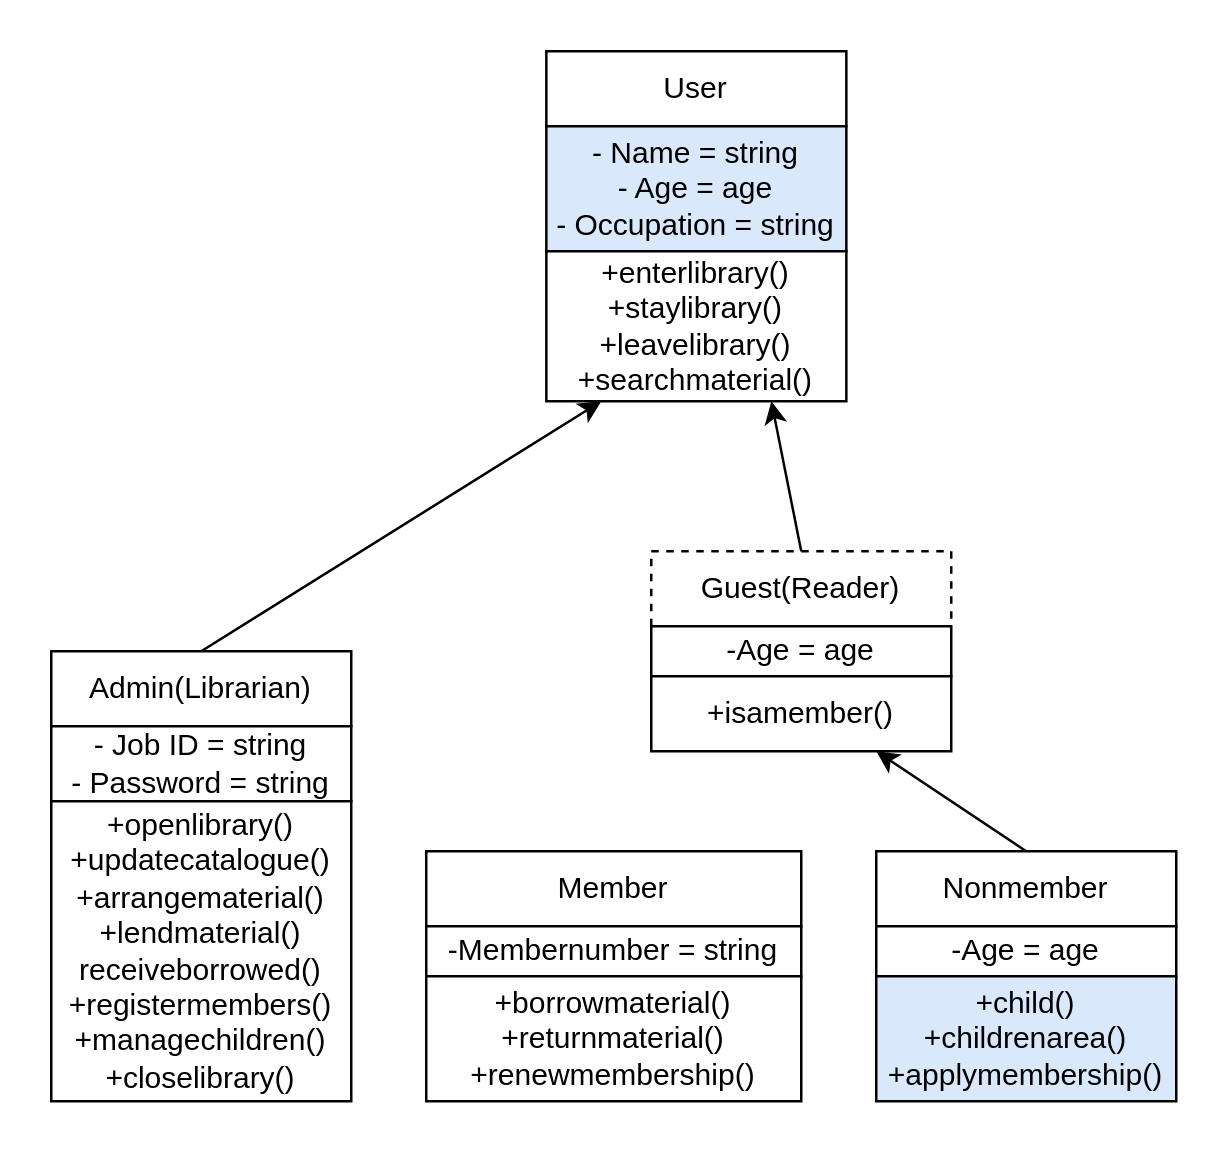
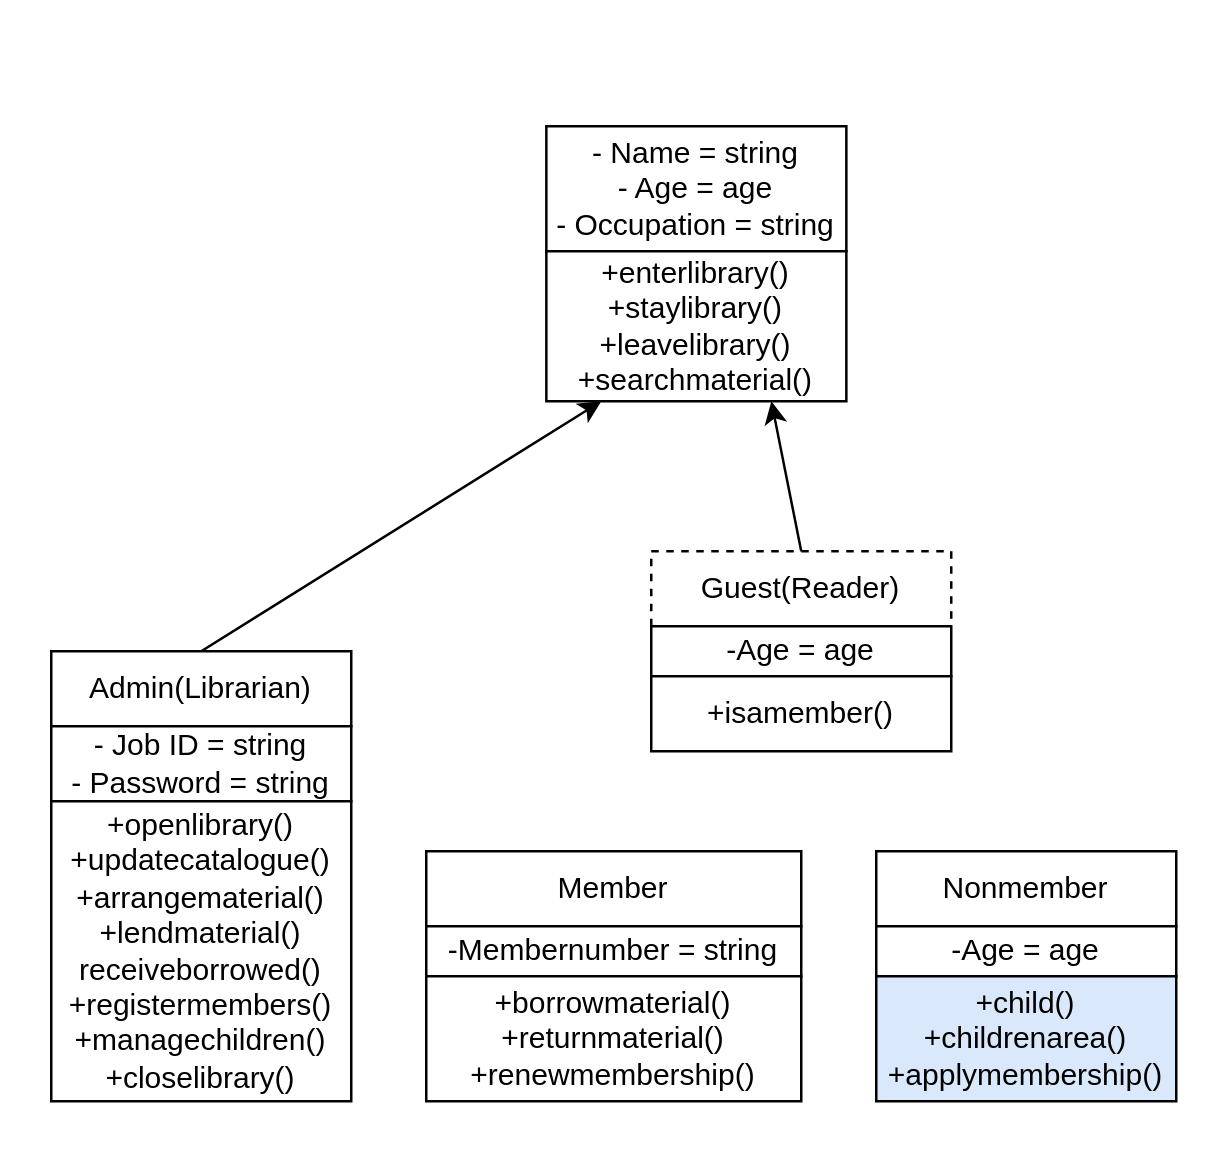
node "User": removed
node "- Name = string - Age = age - Occupation = string": fillcolor #dae8fc -> #ffffff
edge "Nonmember" -> "+isamember()": removed
